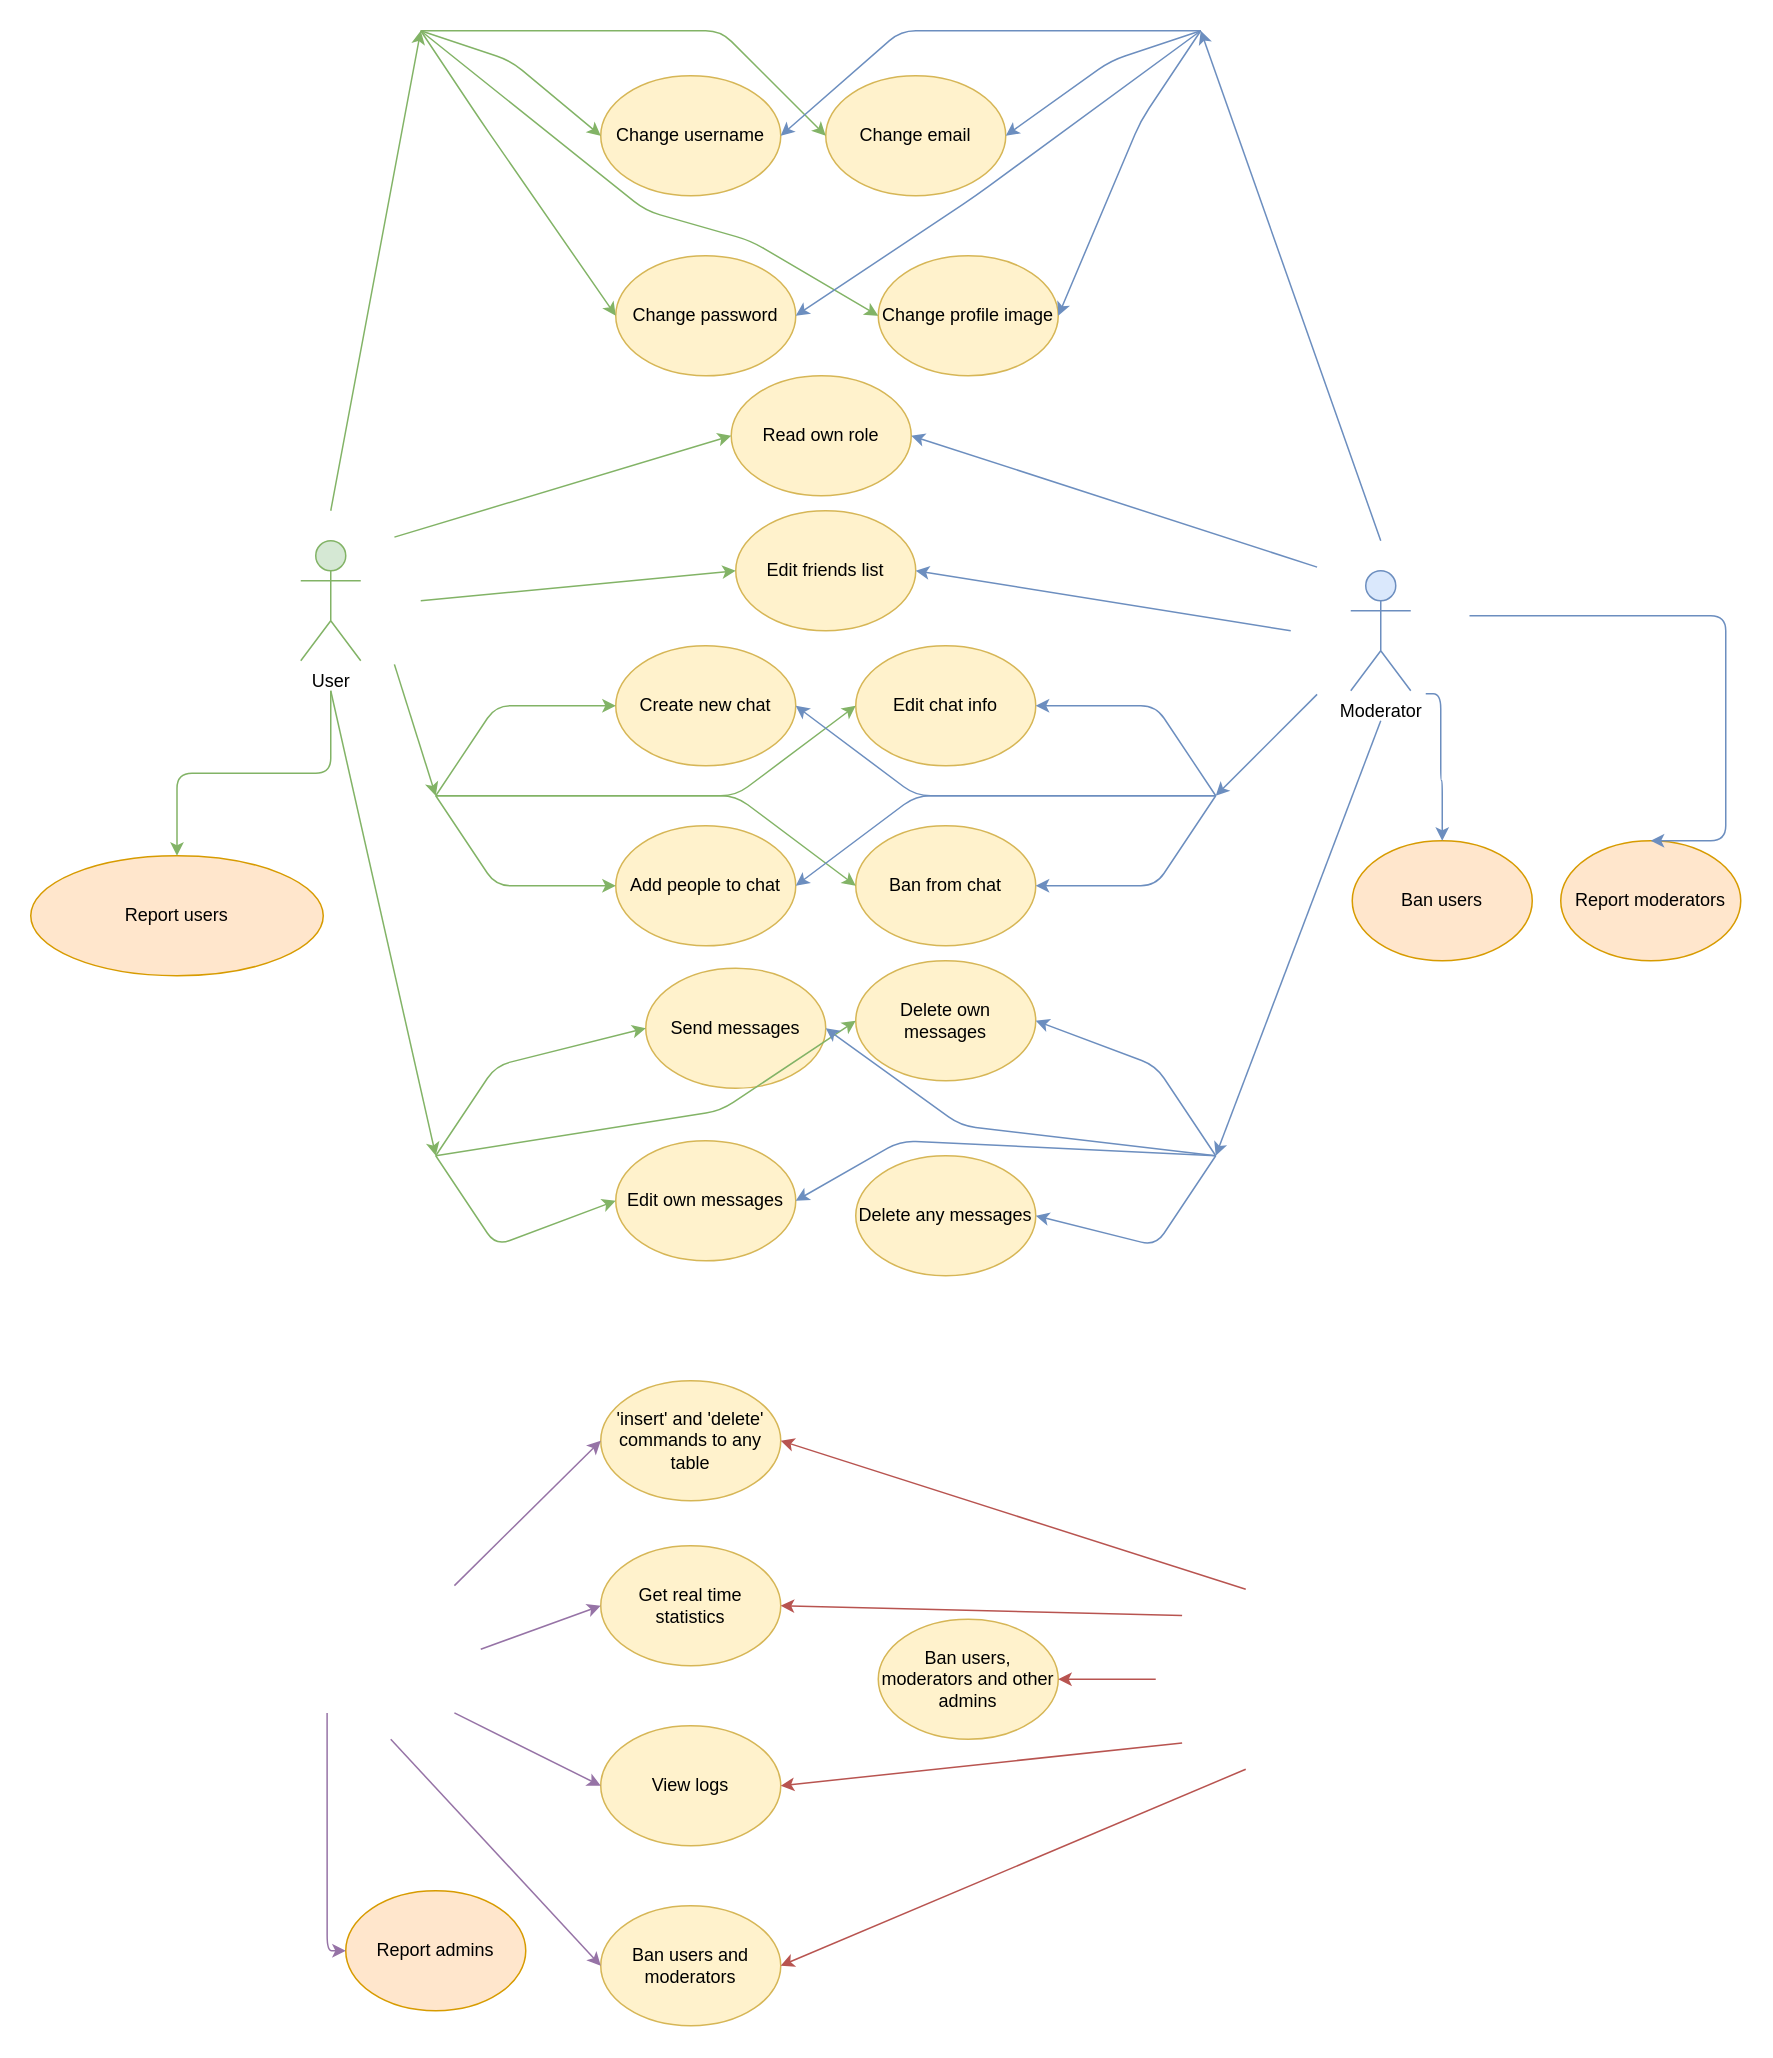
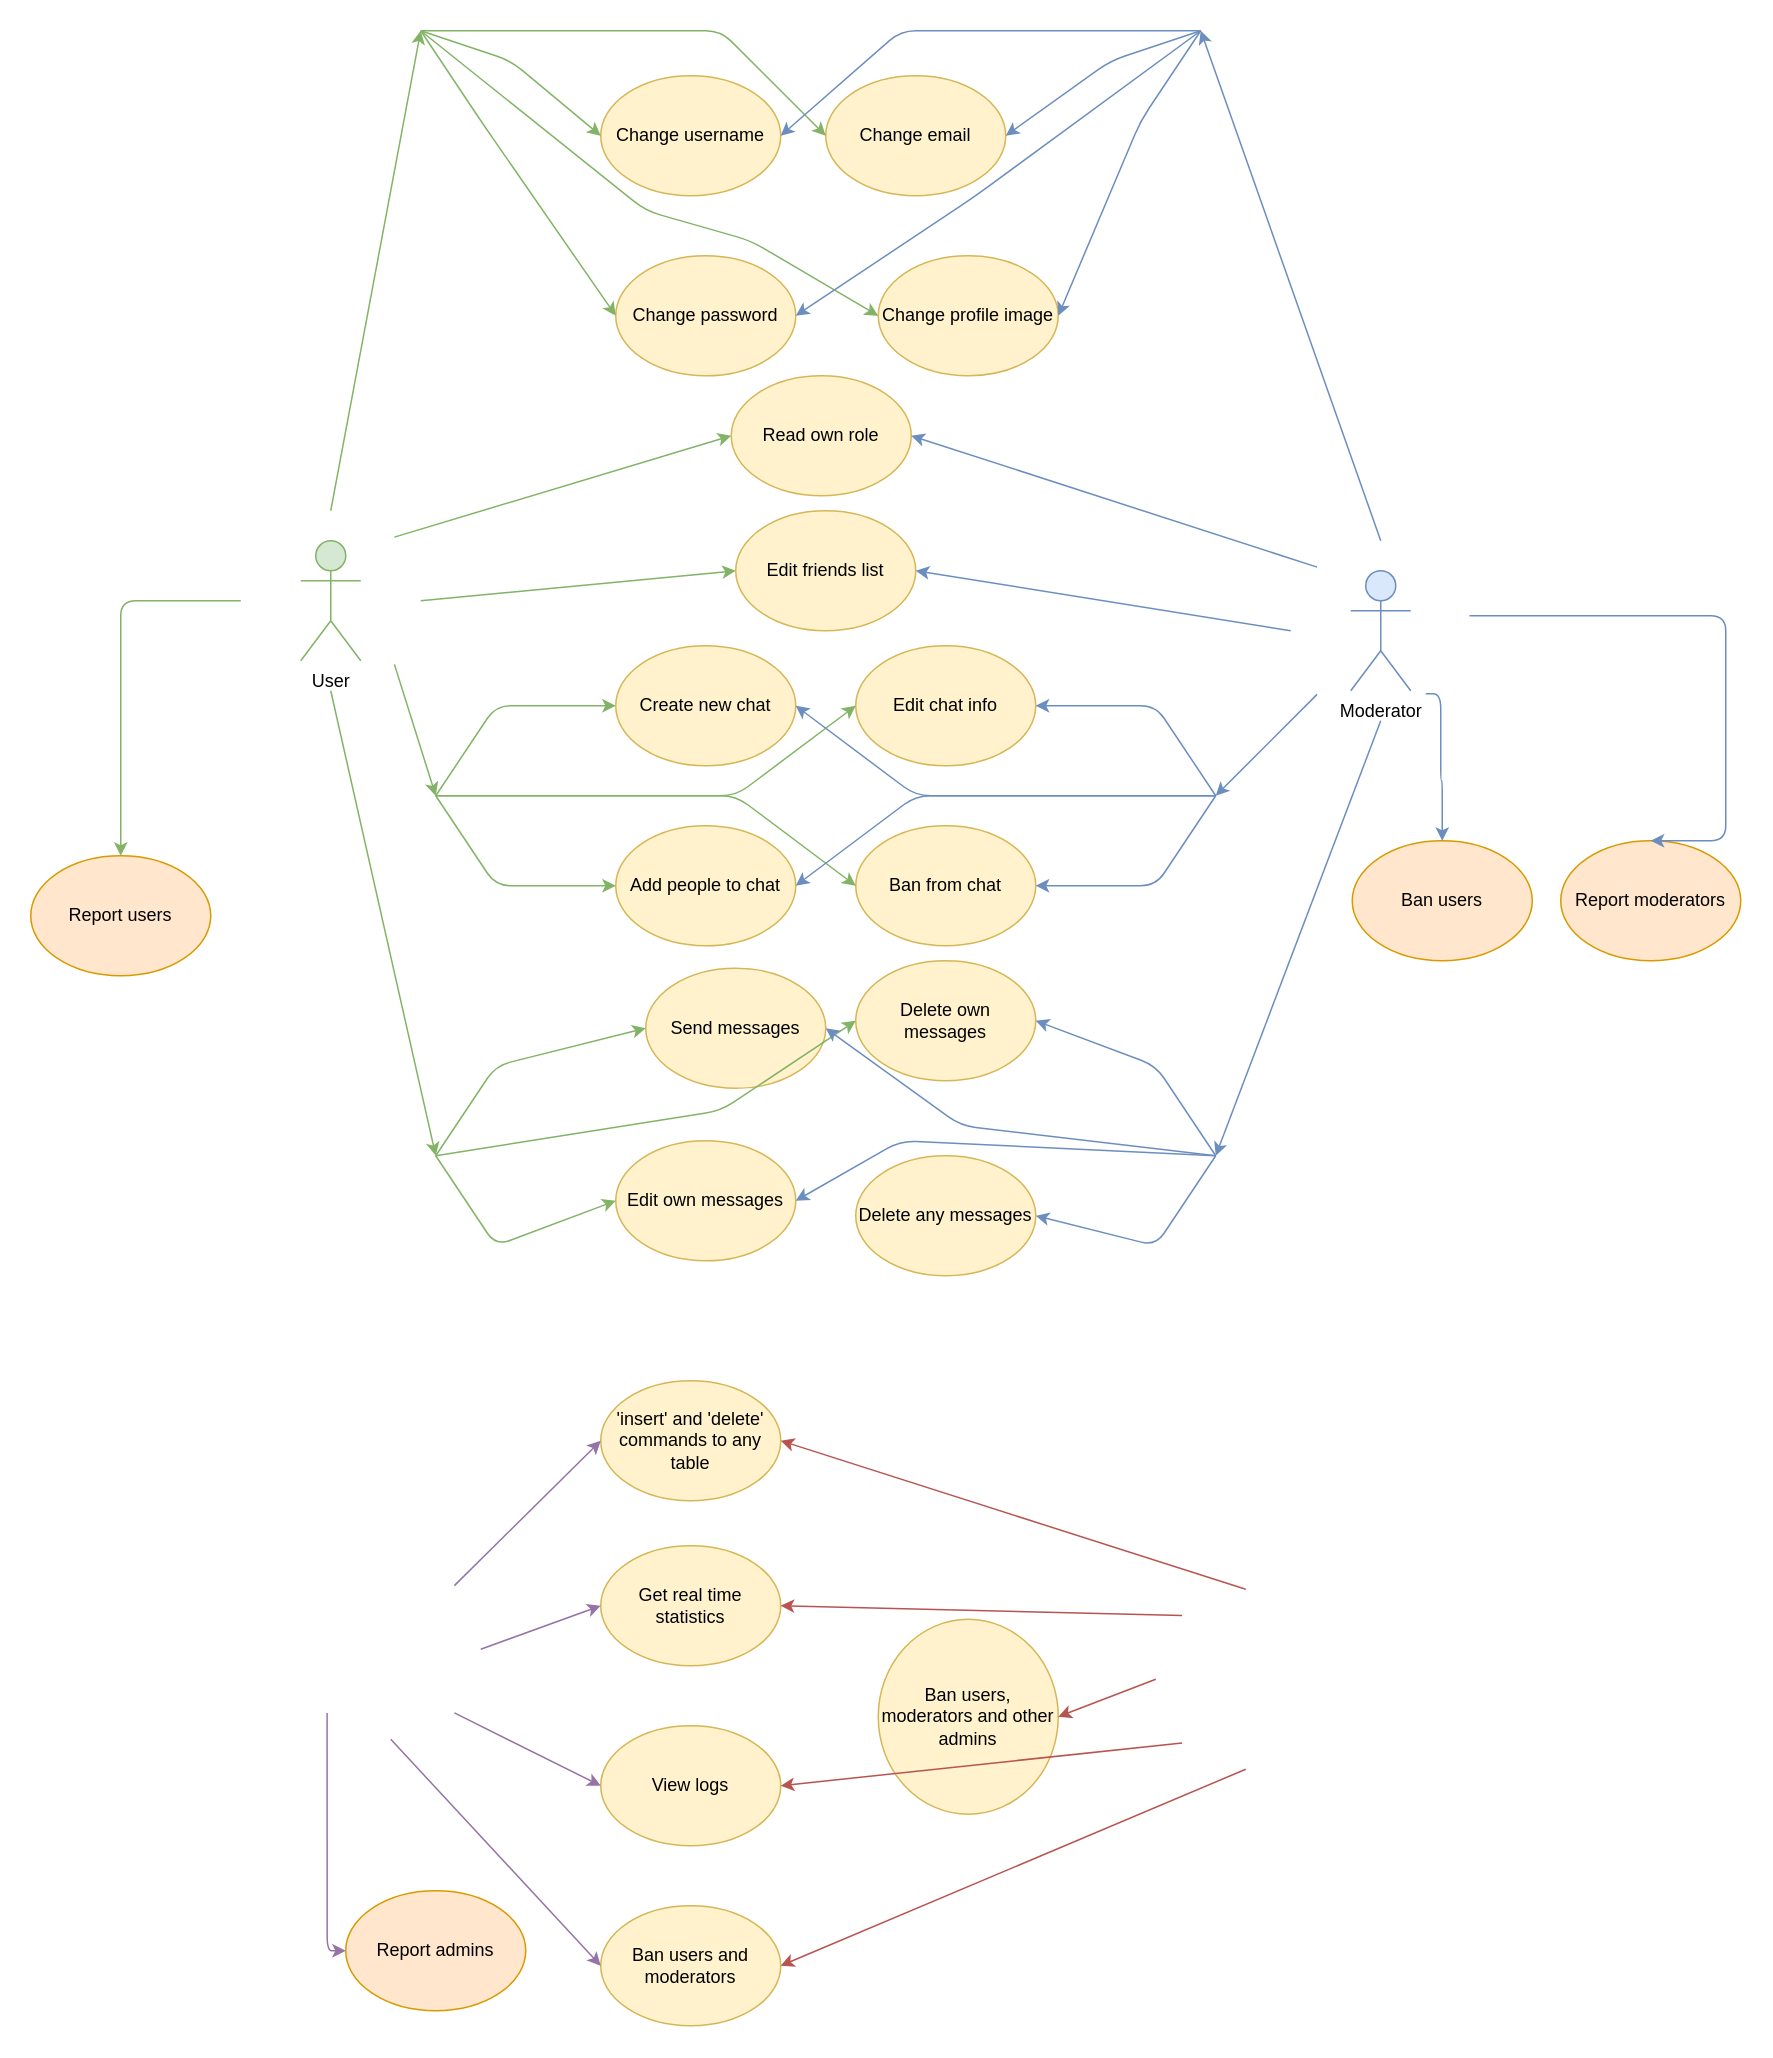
node "Report users": size 293x120 -> 180x120
node "Ban users, moderators and other admins": size 180x120 -> 180x195
